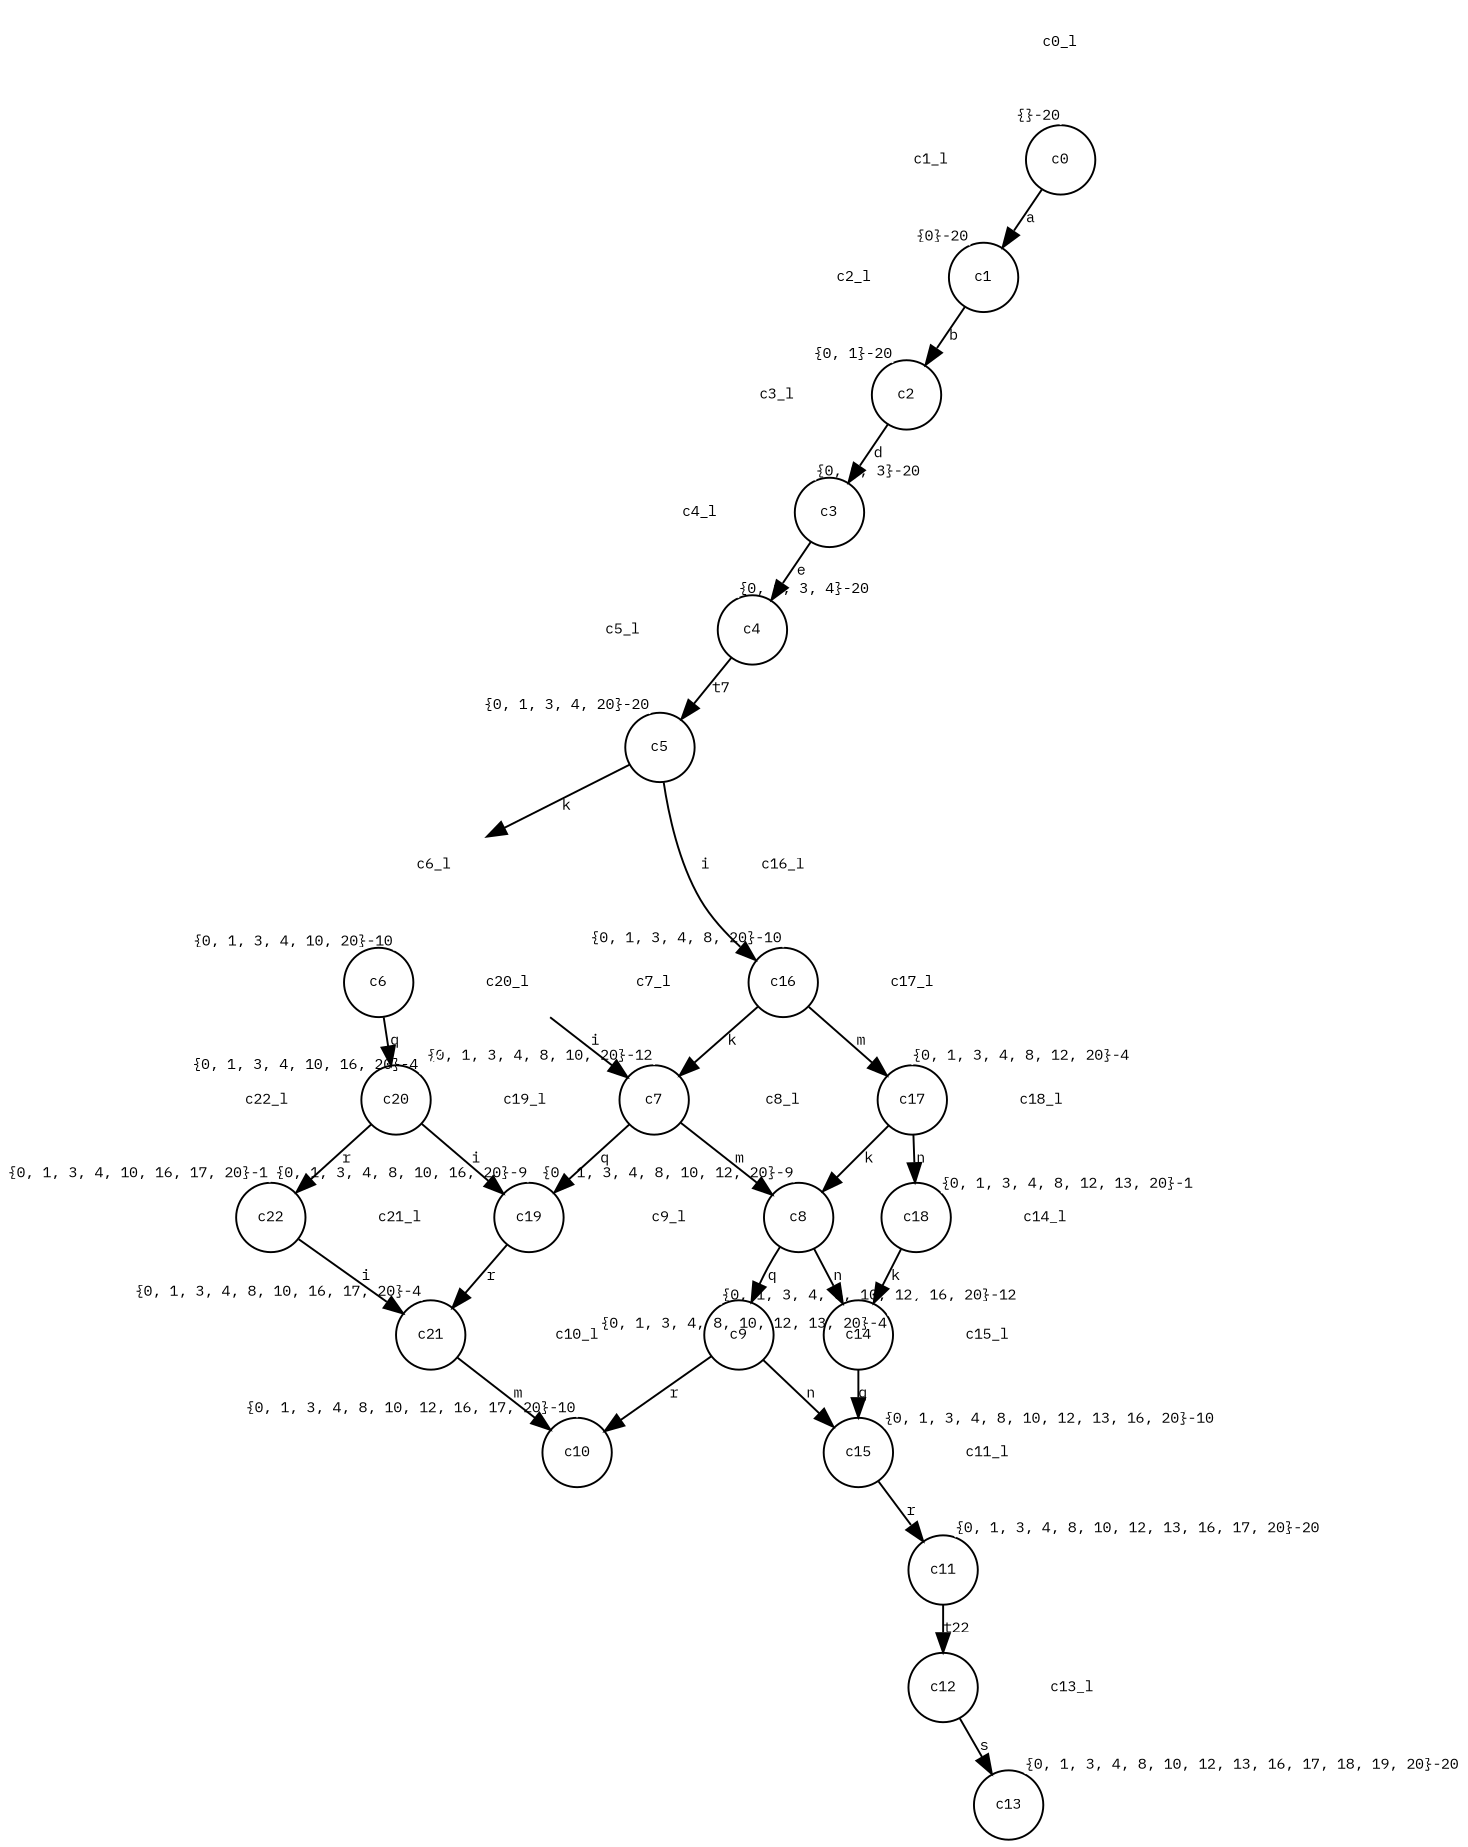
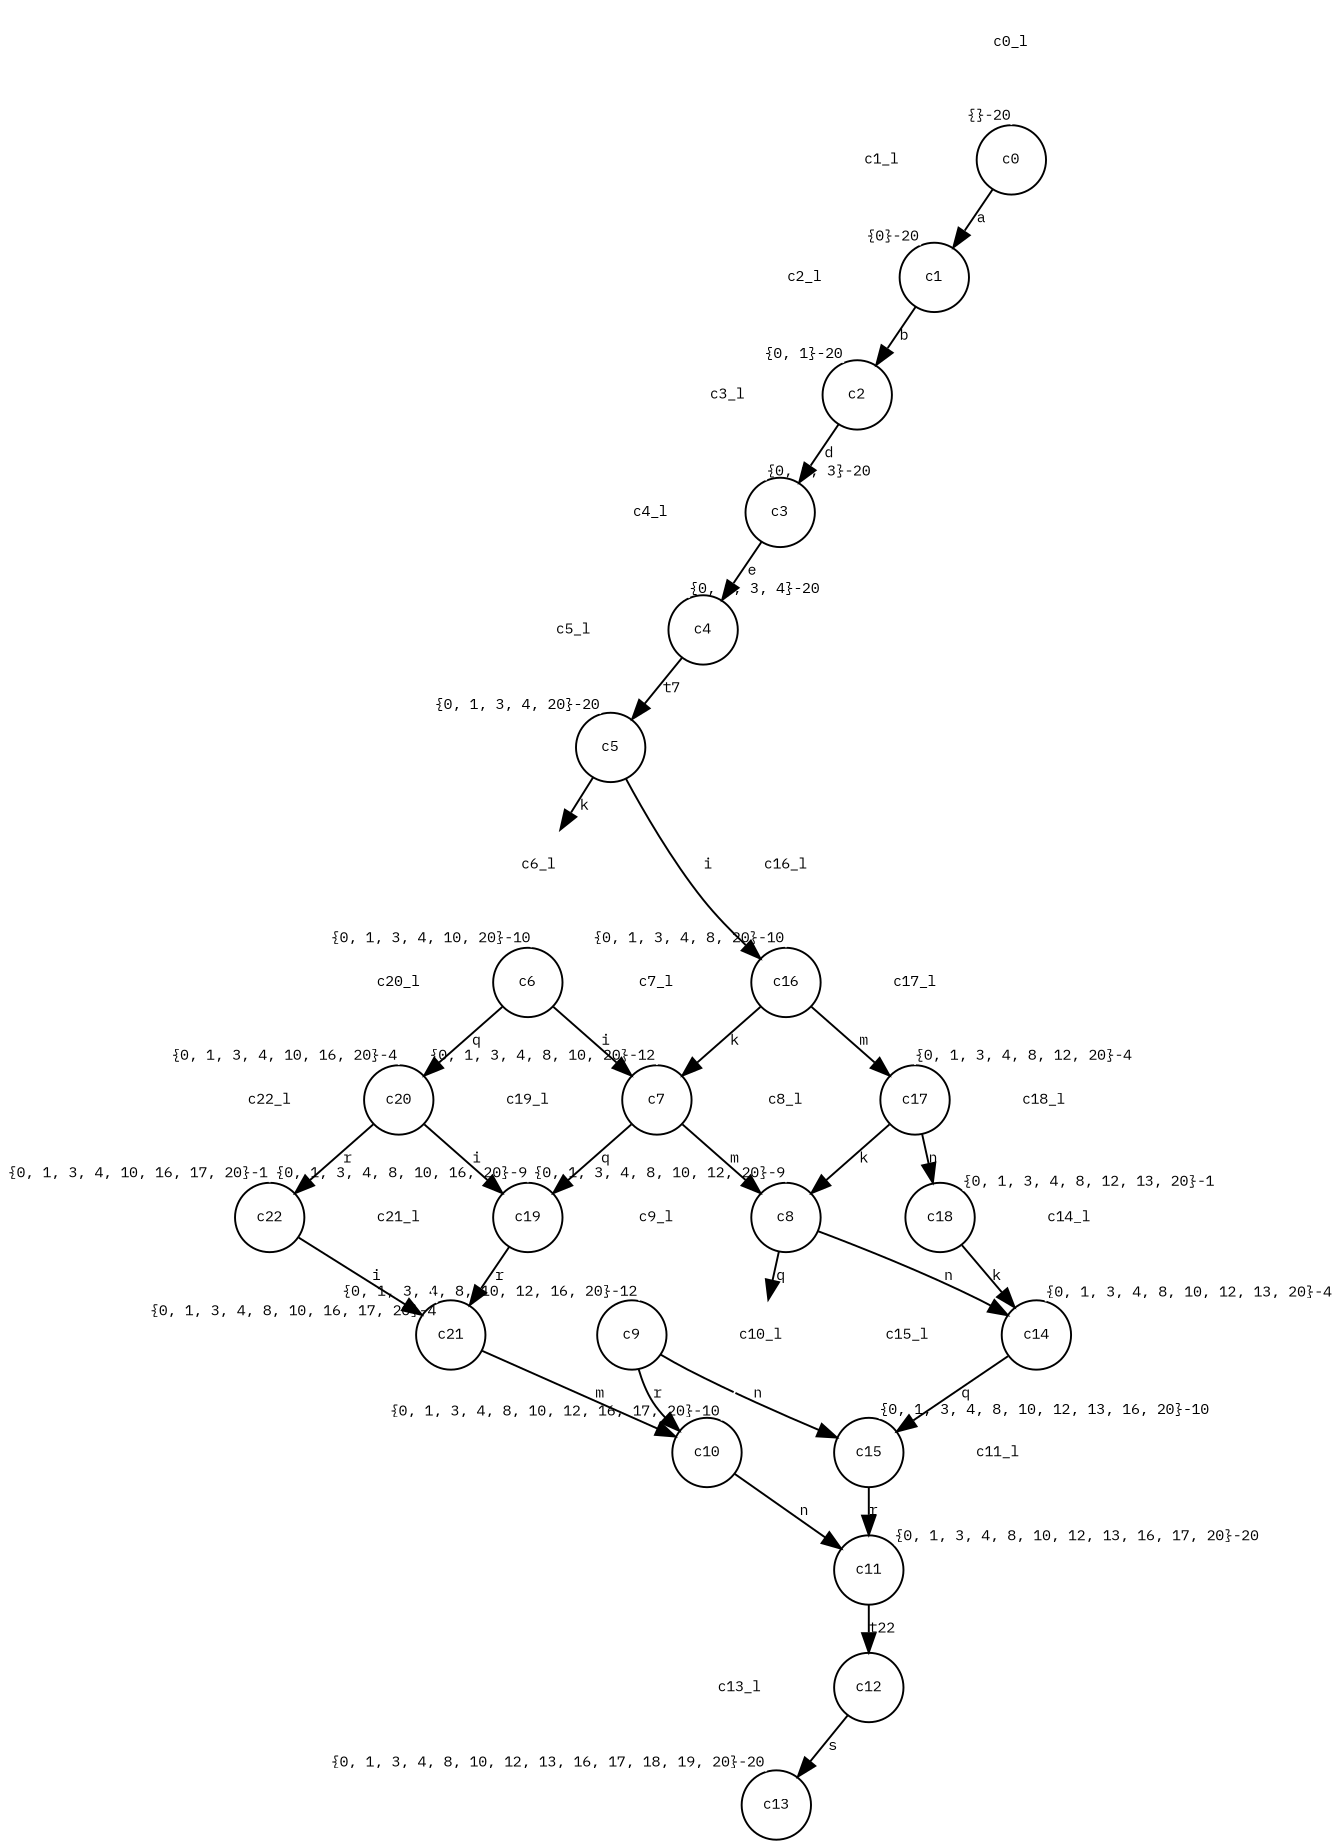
edge "c20_l" -> "c7": now "c6" -> "c7"
edge "c8" -> "c9": now "c8" -> "c10_l"
edge "c10" -> "c11": added, label "n"
